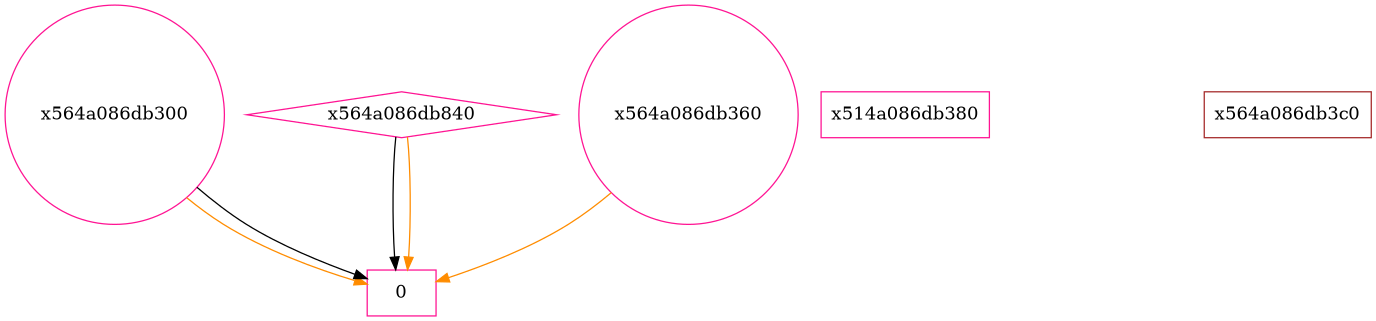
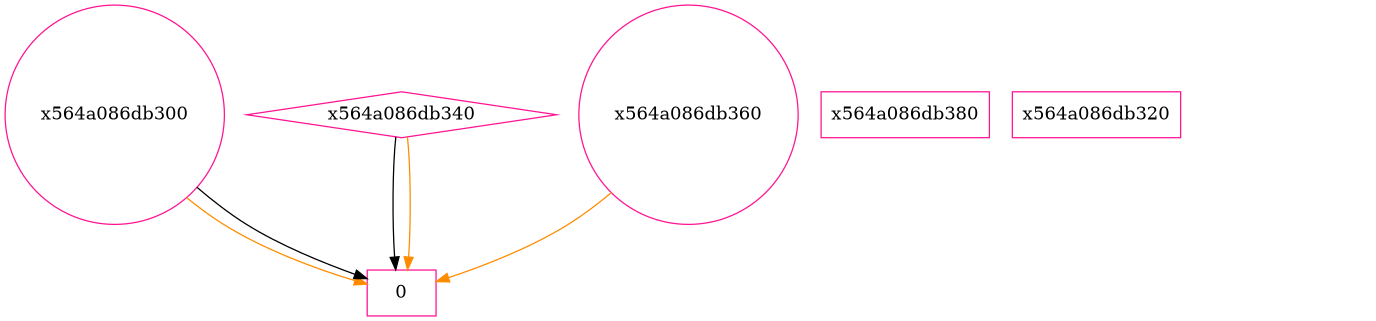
node "x564a086db840": label "x564a086db840" -> "x564a086db340"
node "x514a086db380": label "x514a086db380" -> "x564a086db380"
node "x564a086db320": added
node "x564a086db3c0": removed
